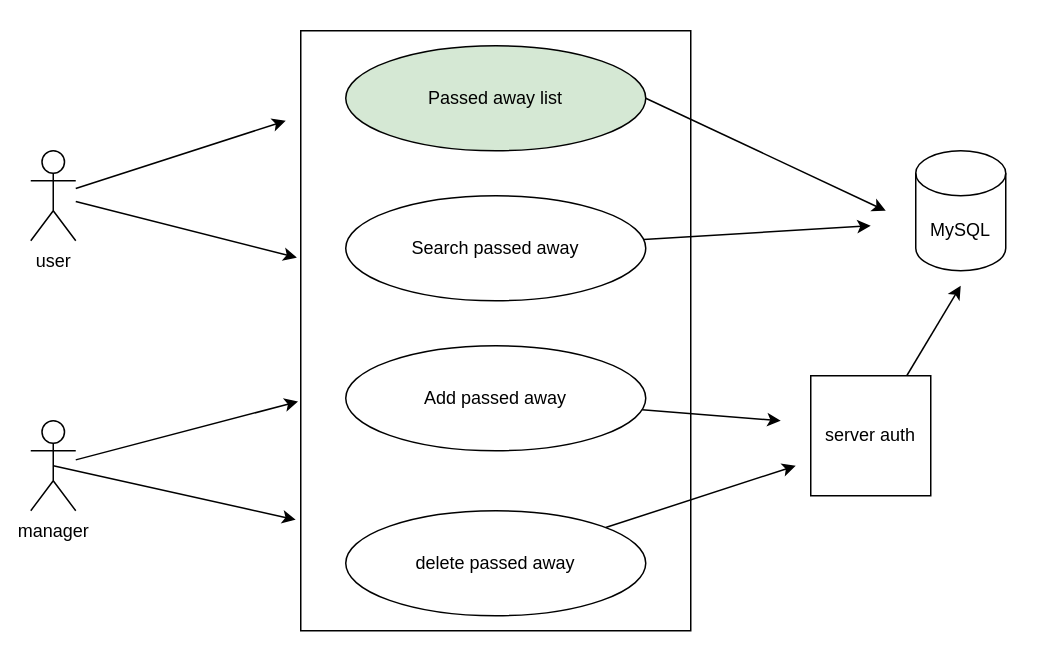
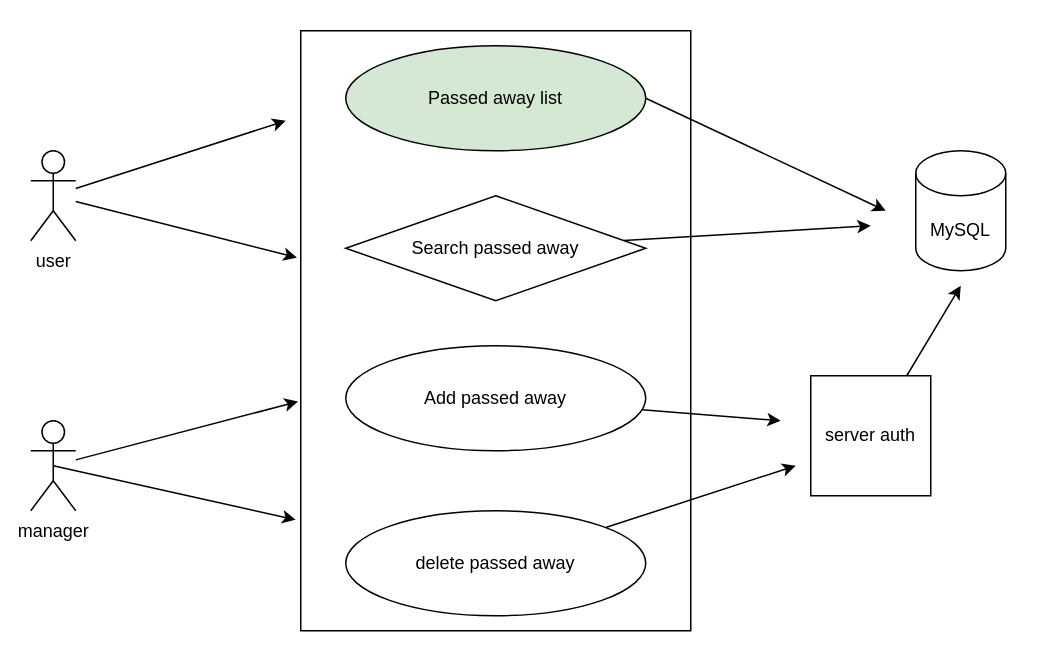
node "Search passed away": shape ellipse -> diamond
